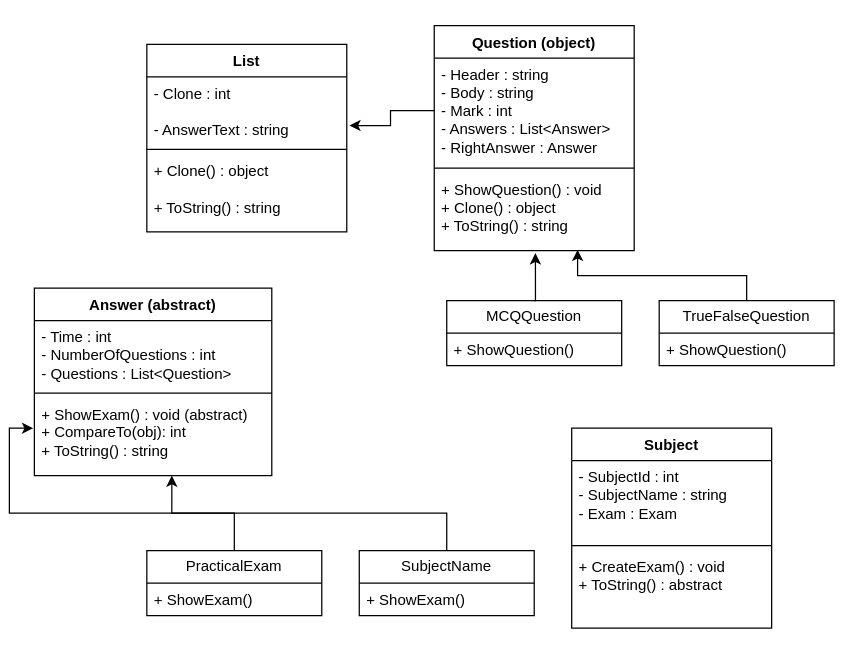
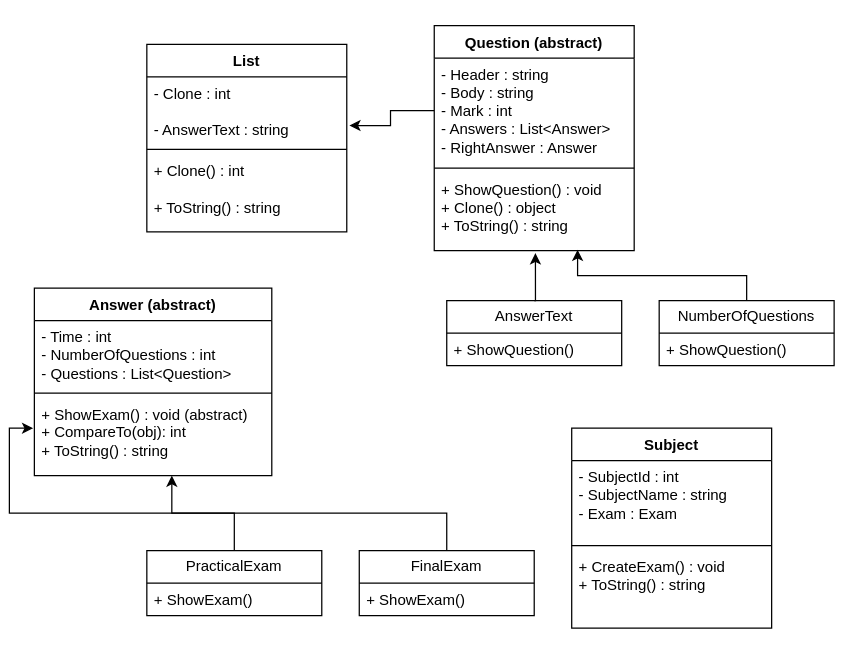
node "Question (object)": label "Question (object)" -> "Question (abstract)"
node "+ Clone() : object + ToString() : string": label "+ Clone() : object + ToString() : string" -> "+ Clone() : int + ToString() : string"
node "MCQQuestion": label "MCQQuestion" -> "AnswerText"
node "TrueFalseQuestion": label "TrueFalseQuestion" -> "NumberOfQuestions"
node "SubjectName": label "SubjectName" -> "FinalExam"
node "+ CreateExam() : void + ToString() : abstract": label "+ CreateExam() : void + ToString() : abstract" -> "+ CreateExam() : void + ToString() : string"
